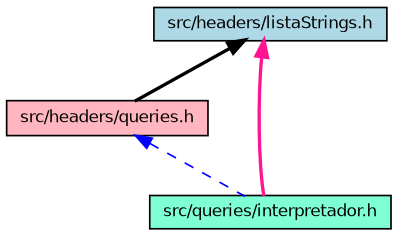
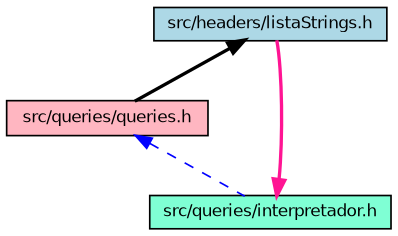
node "src/headers/queries.h": label "src/headers/queries.h" -> "src/queries/queries.h"
edge "src/queries/interpretador.h" -> "src/headers/listaStrings.h": reversed
